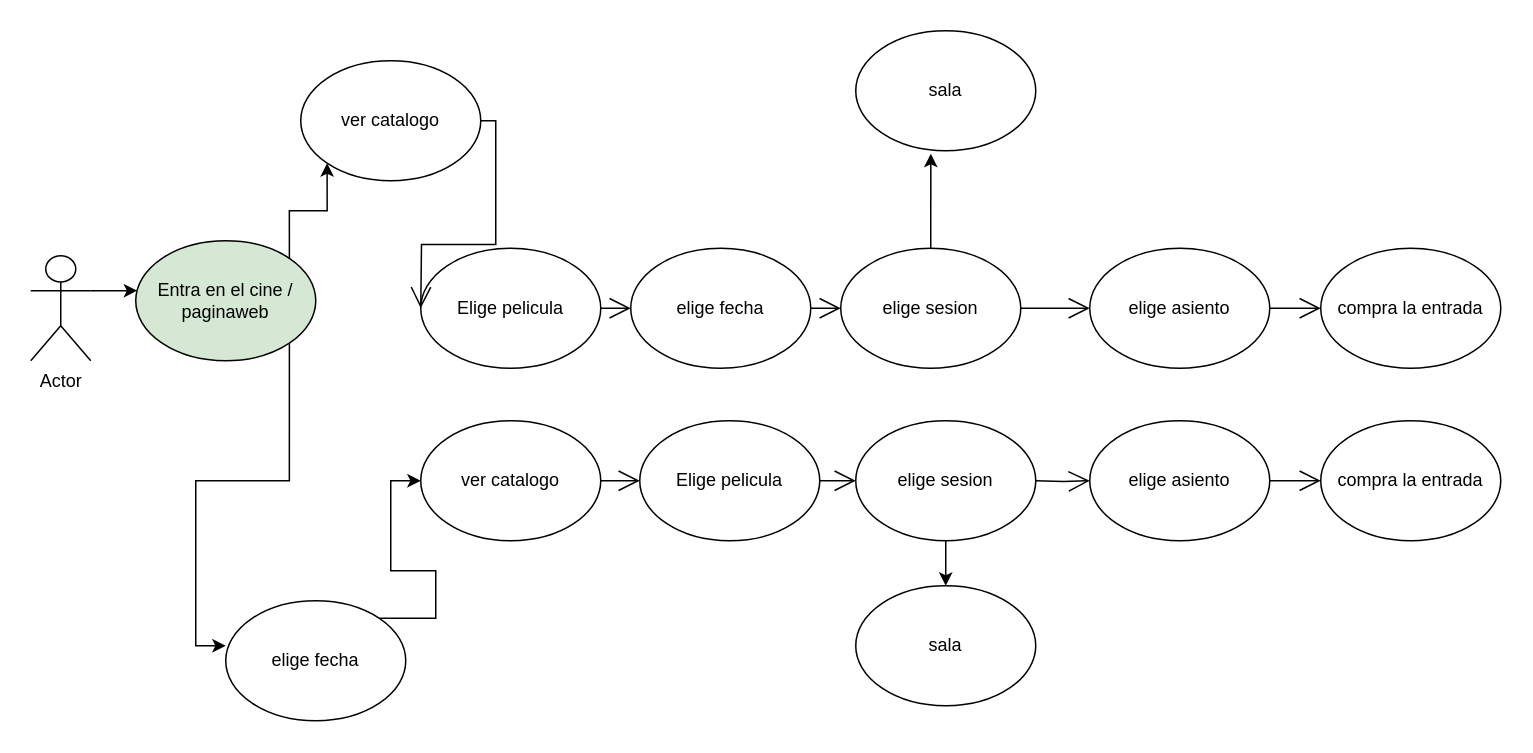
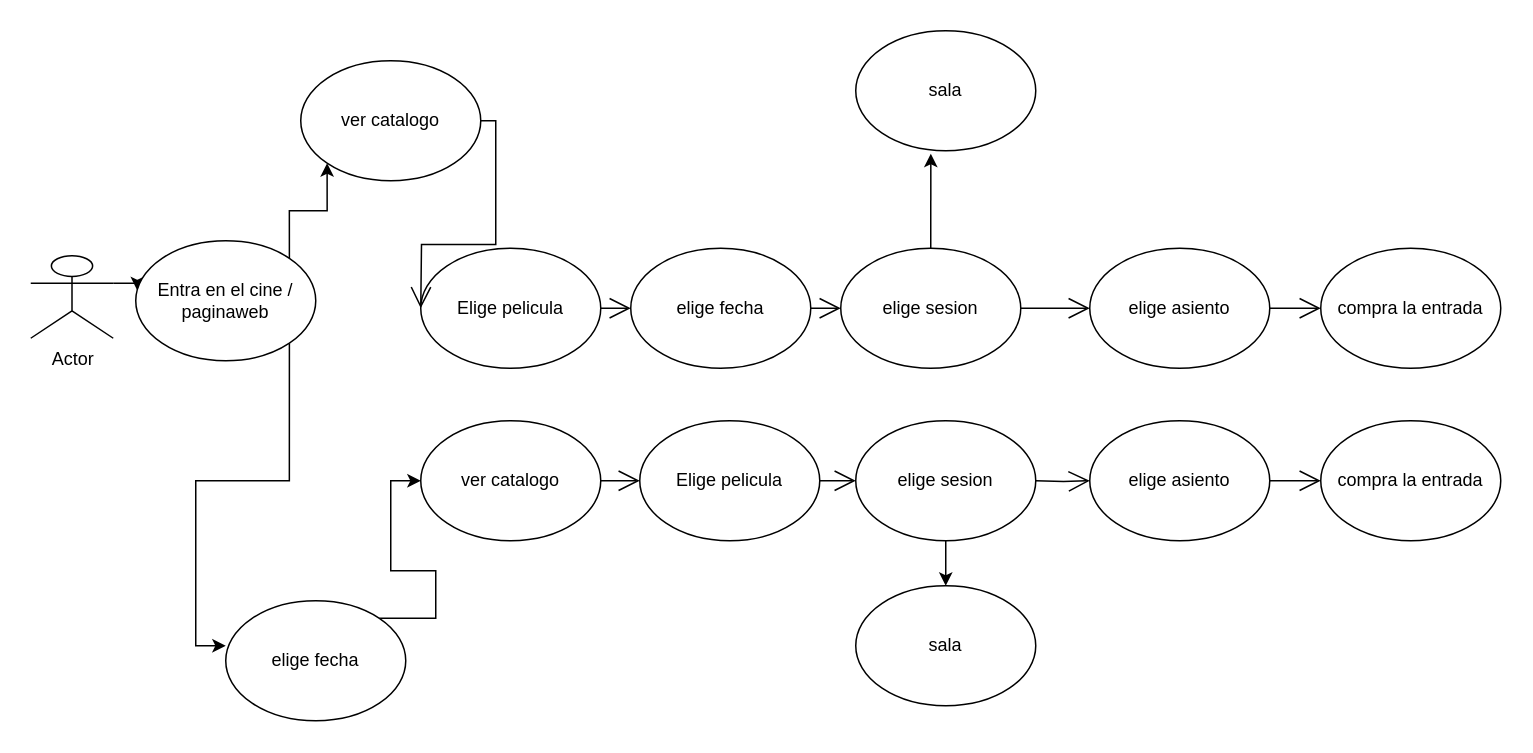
node "Entra en el cine / paginaweb": fillcolor #d5e8d4 -> #ffffff
node "Actor": size 60x105 -> 83x83
